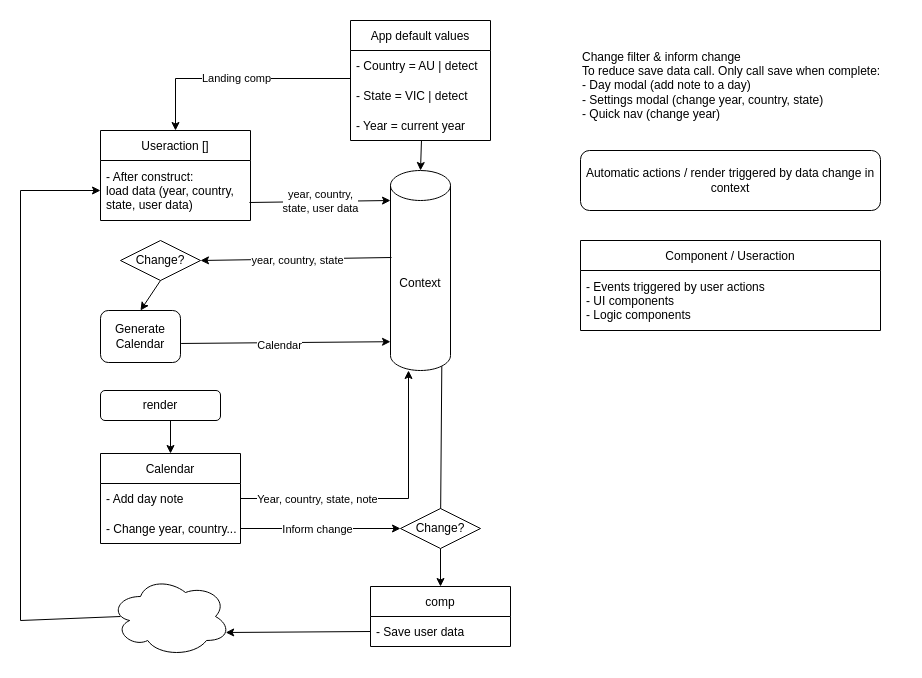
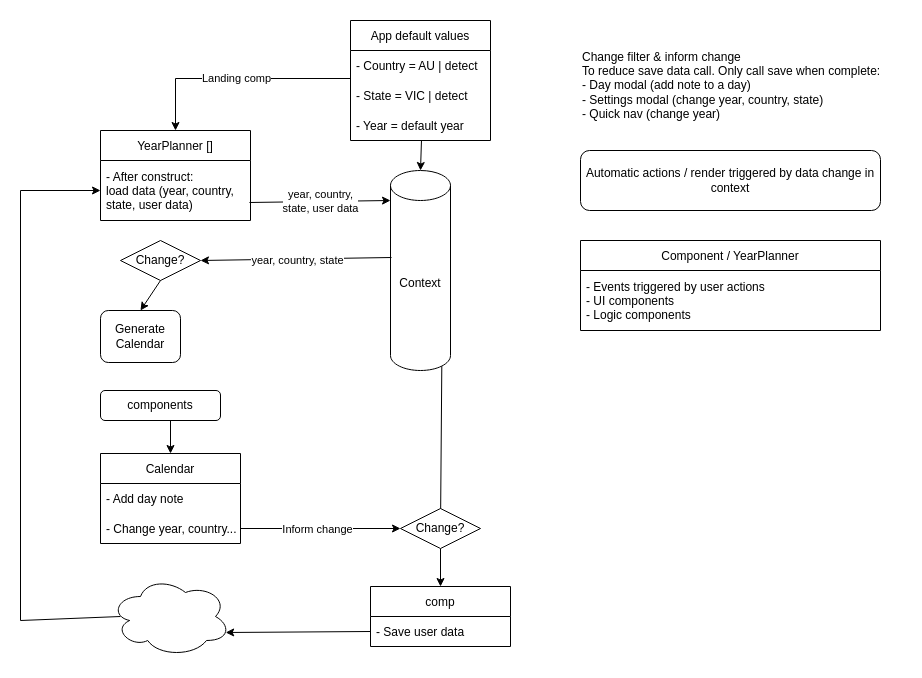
node "- Year = current year": label "- Year = current year" -> "- Year = default year"
node "Useraction []": label "Useraction []" -> "YearPlanner []"
node "Component / Useraction": label "Component / Useraction" -> "Component / YearPlanner"
edge "Generate Calendar" -> "Context": removed, label "Calendar"
node "render": label "render" -> "components"
edge "- Add day note" -> "Context": removed, label "Year, country, state, note"
